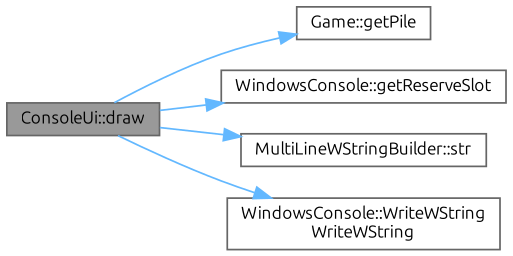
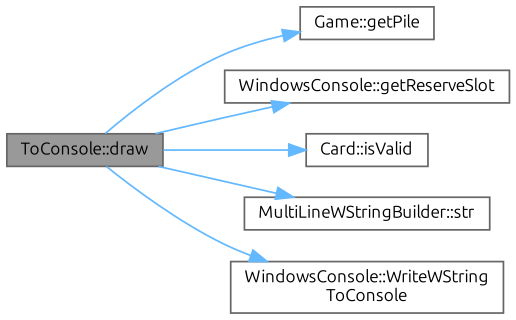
node "ConsoleUi::draw": label "ConsoleUi::draw" -> "ToConsole::draw"
node "Card::isValid": added
node "WindowsConsole::WriteWString WriteWString": label "WindowsConsole::WriteWString WriteWString" -> "WindowsConsole::WriteWString ToConsole"
